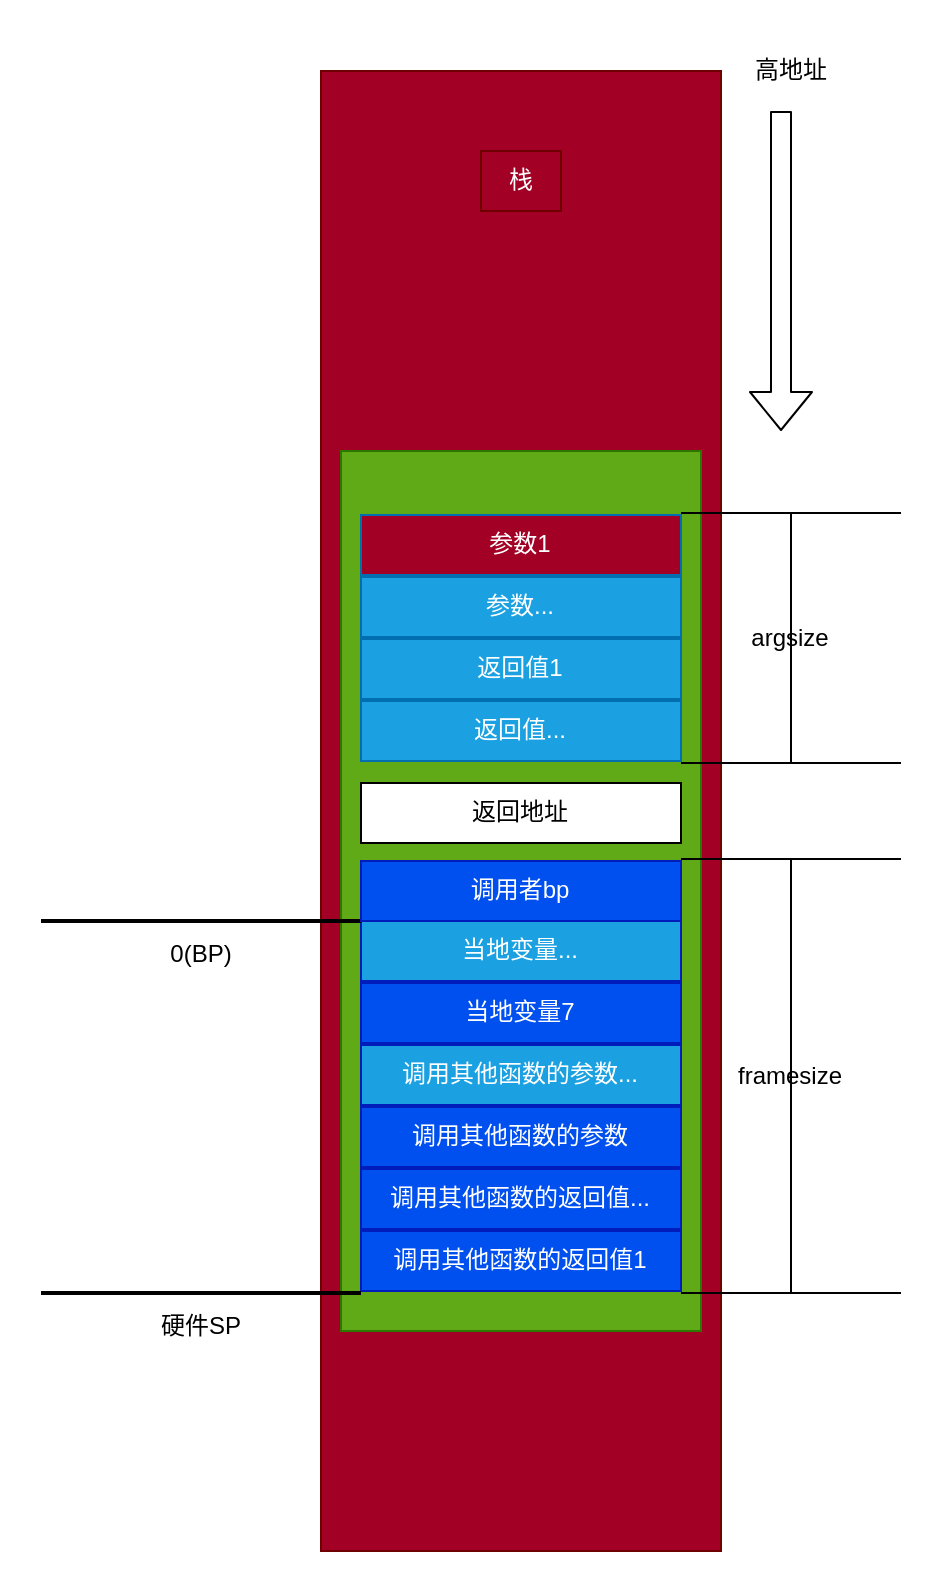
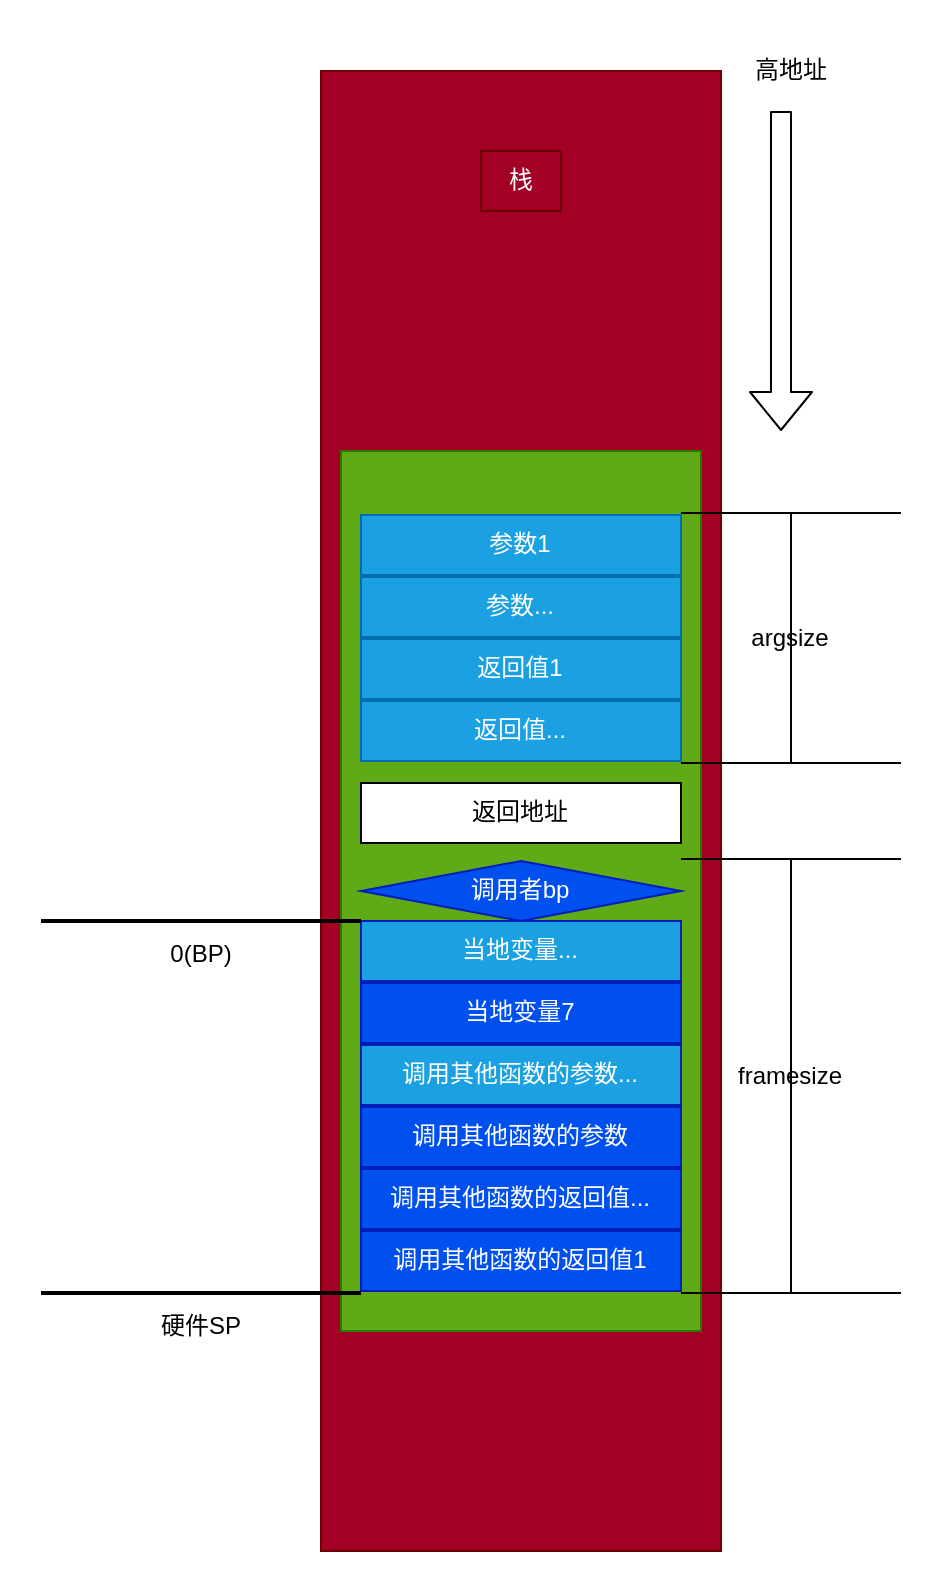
node "参数1": fillcolor #a20025 -> #1ba1e2
node "调用者bp": shape rectangle -> diamond
